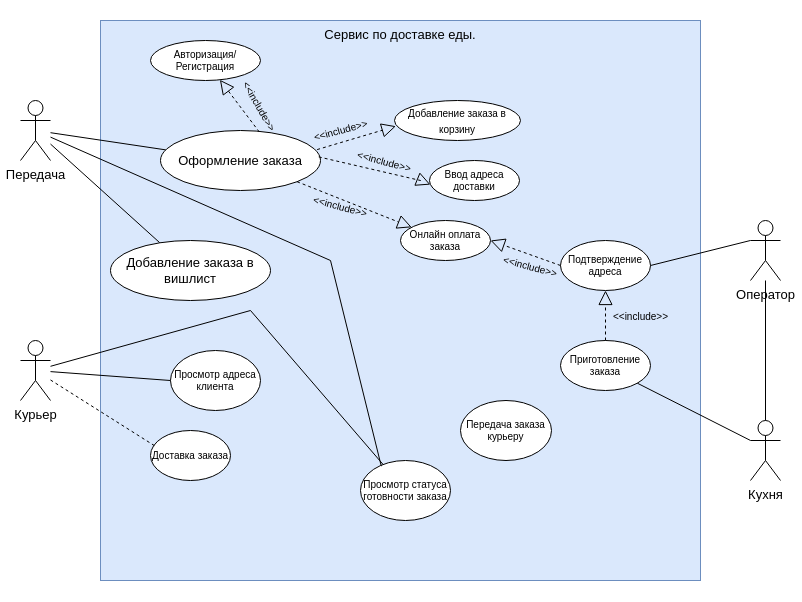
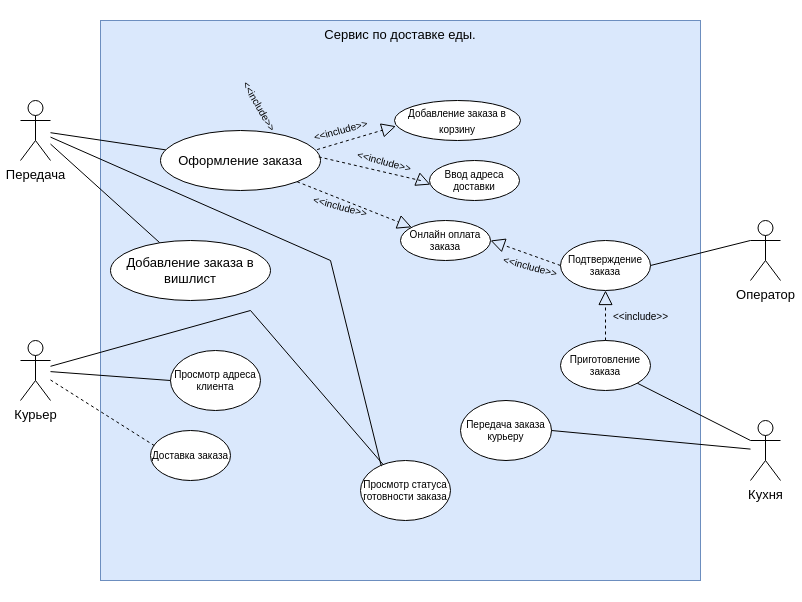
node "Авторизация/Регистрация": removed
edge "Оформление заказа" -> "Авторизация/Регистрация": removed
node "Подтверждение адреса": label "Подтверждение адреса" -> "Подтверждение заказа"
edge "Оператор" -- "Кухня": now "Передача заказа курьеру" -- "Кухня"
